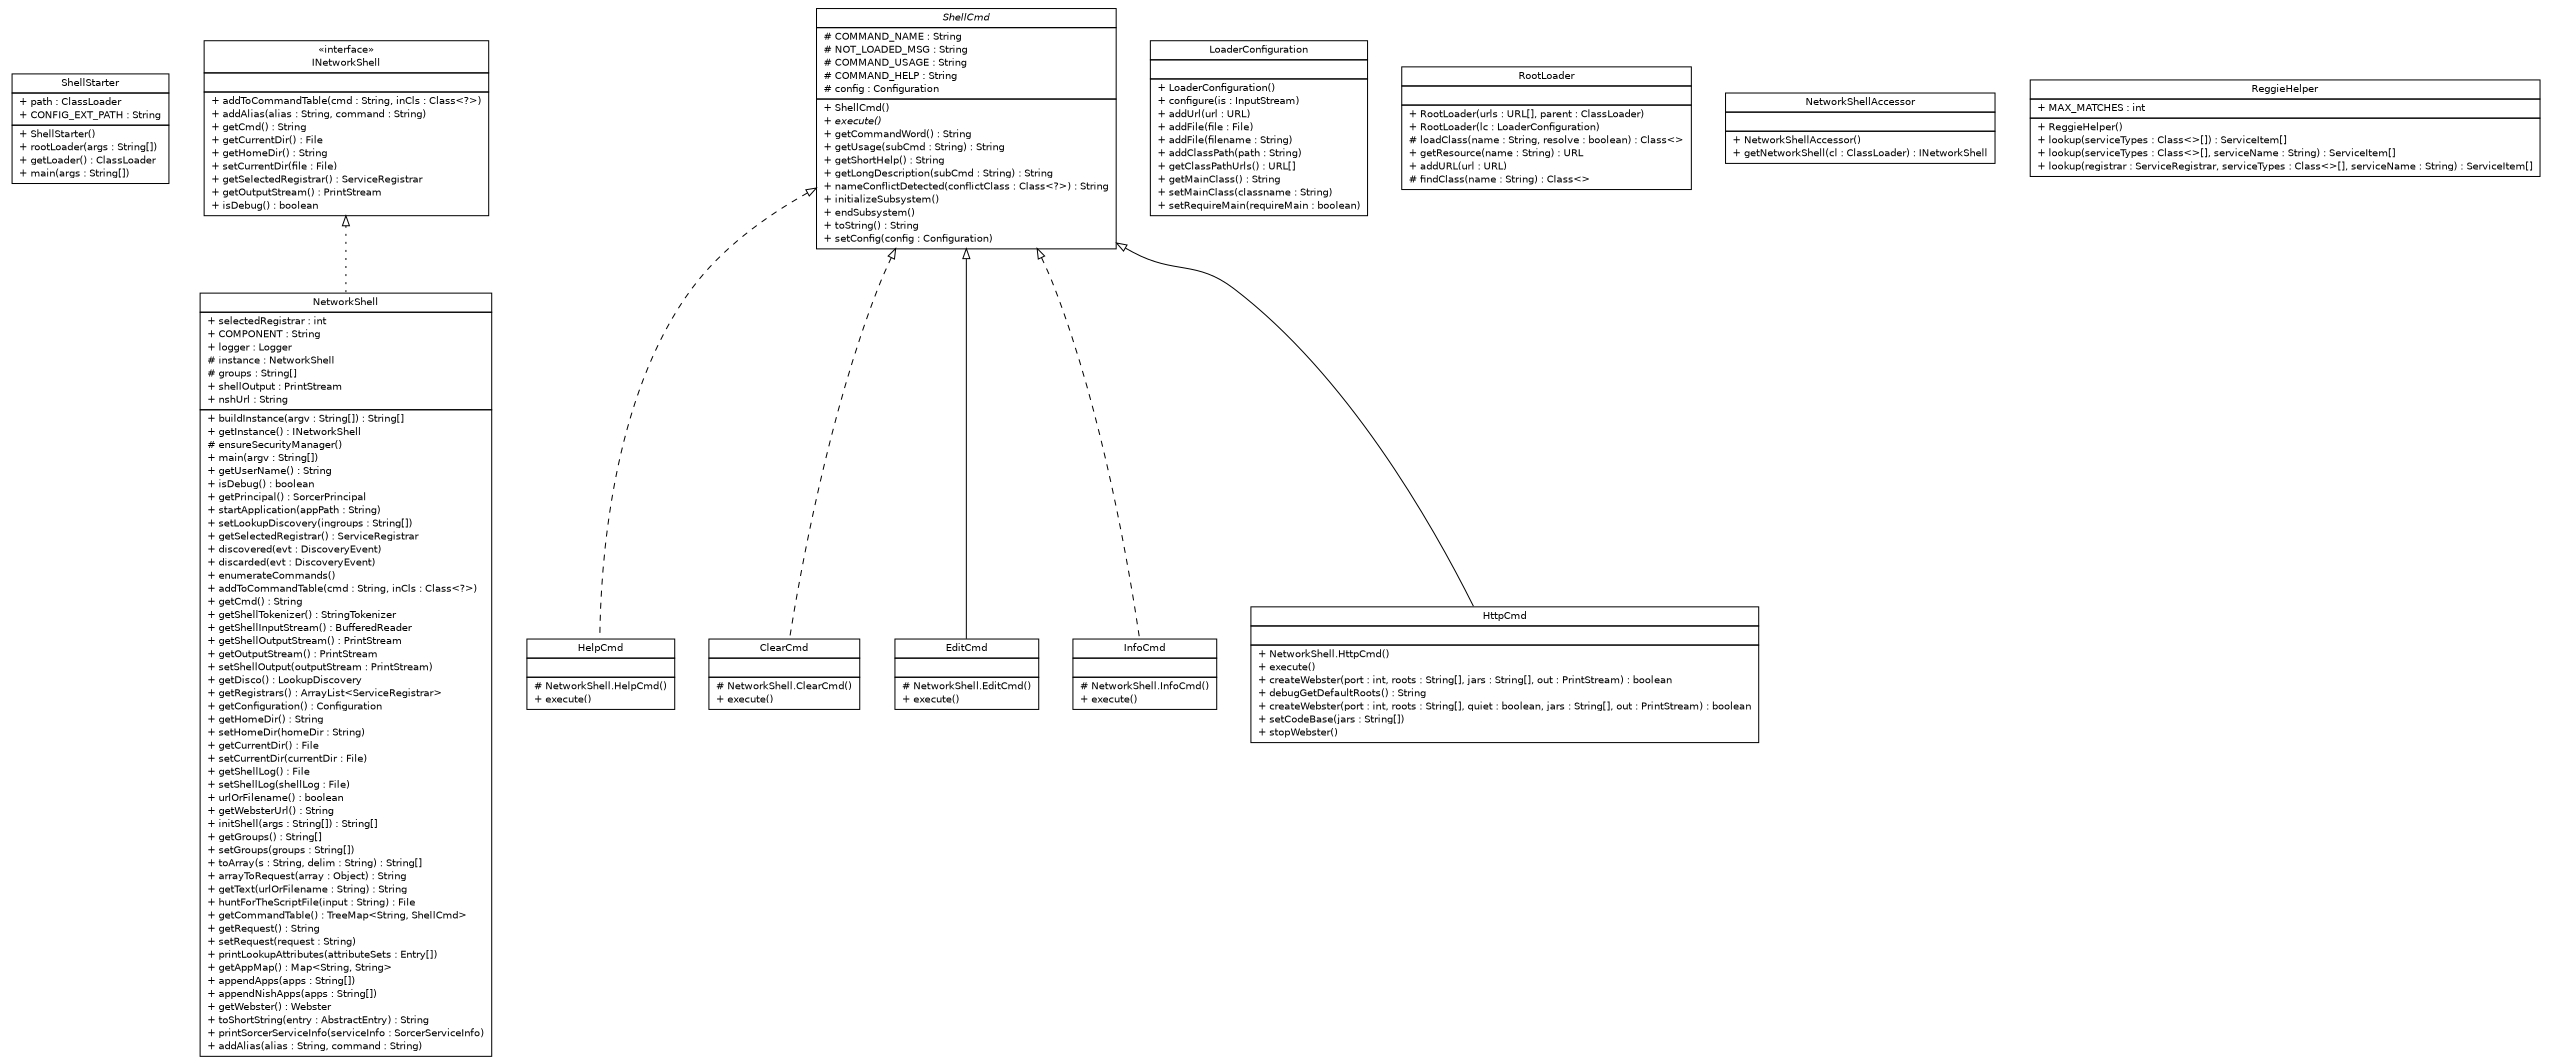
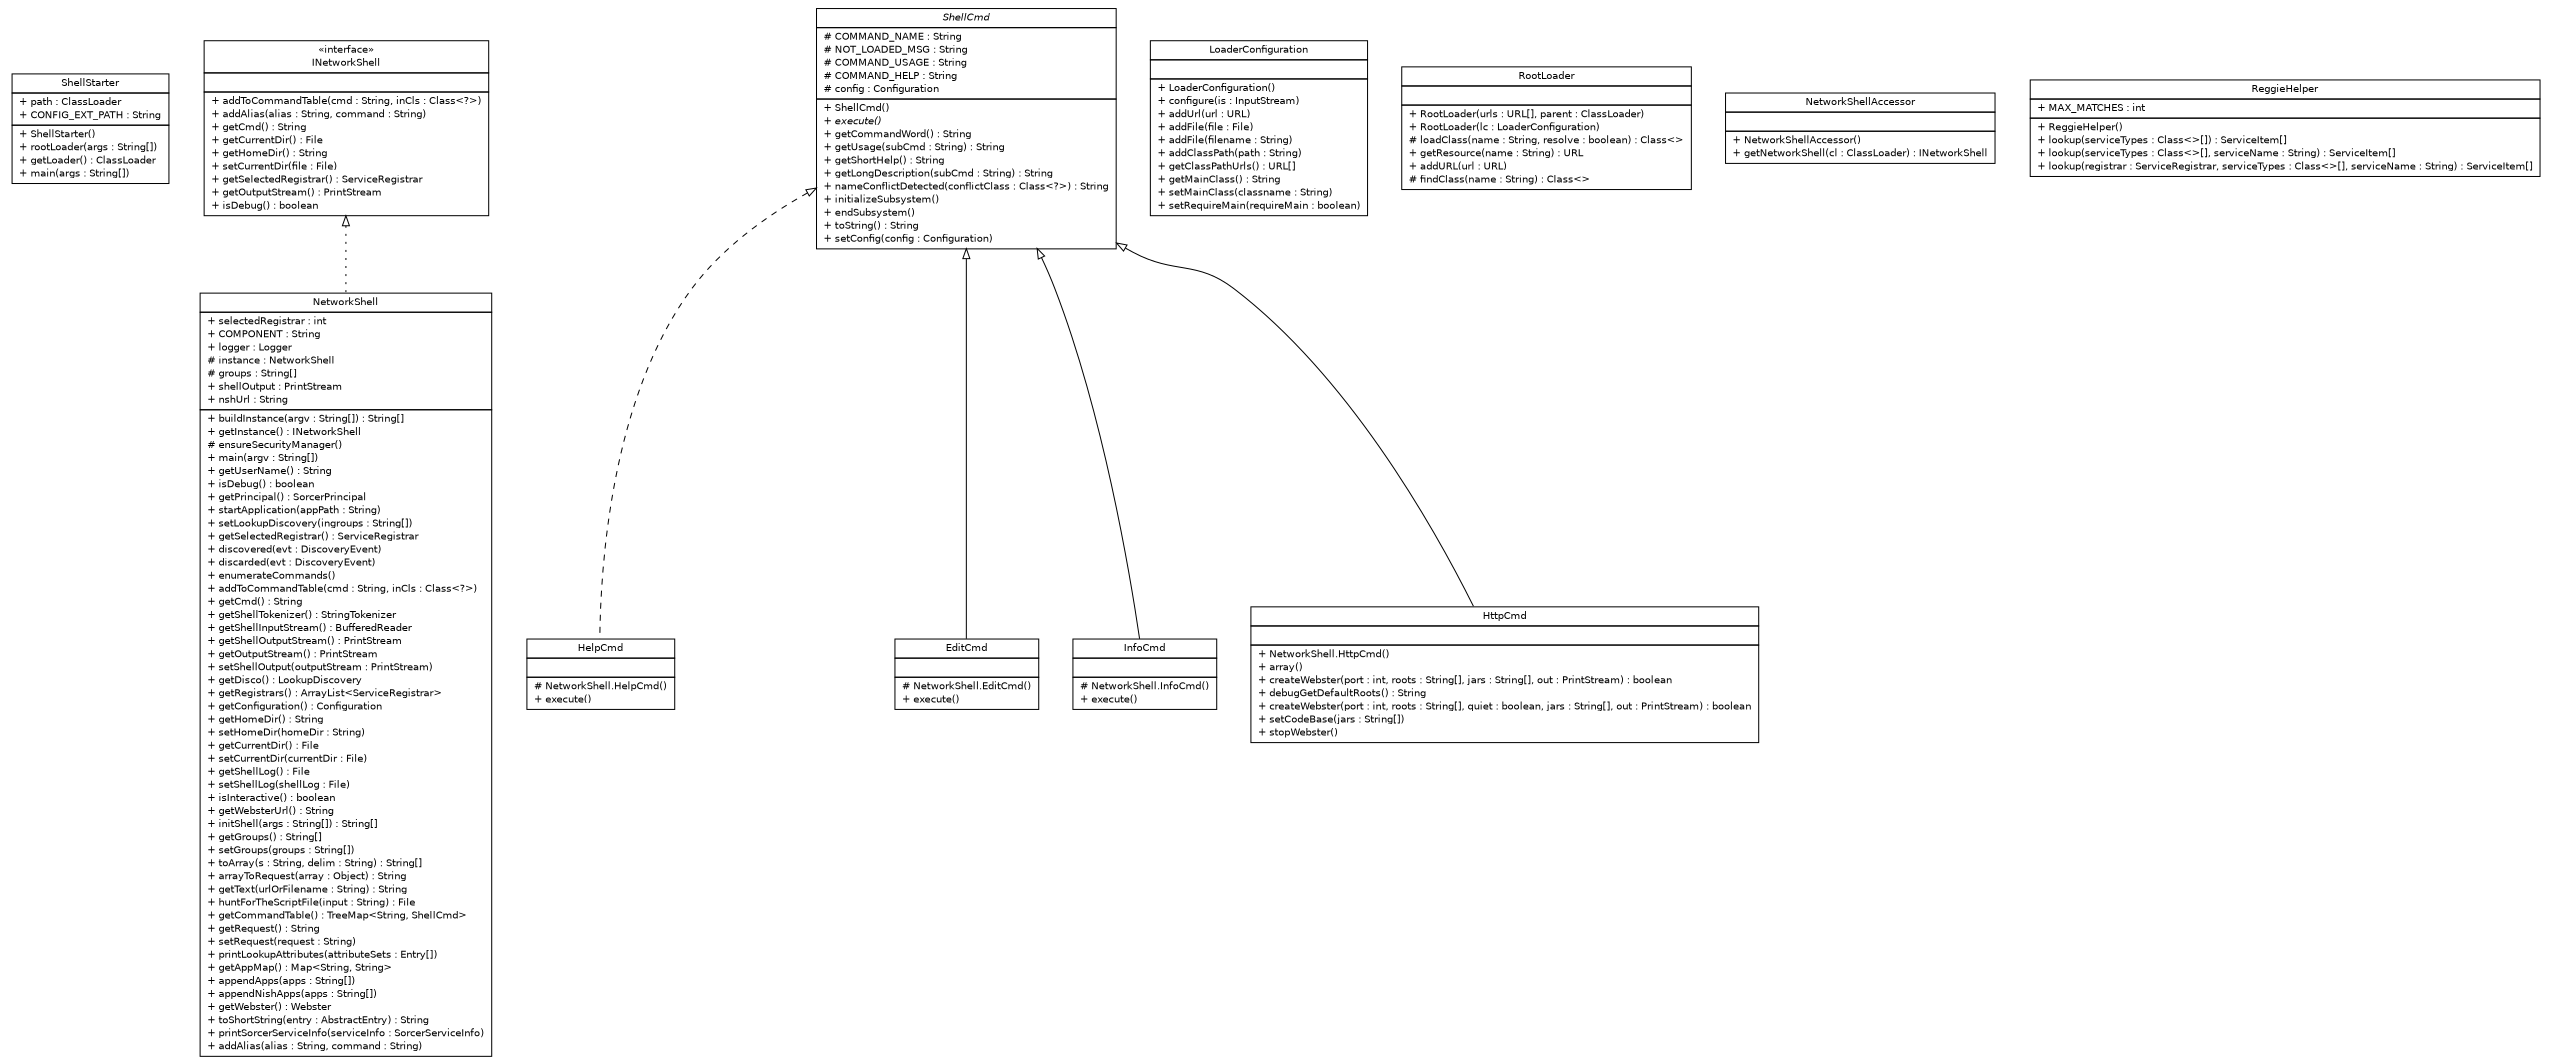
edge "InfoCmd" -> "ShellCmd": style dashed -> solid
node "HttpCmd": text "+ execute()" -> "+ array()"
node "ClearCmd": removed
node "NetworkShell": text "+ urlOrFilename() : boolean" -> "+ isInteractive() : boolean"
